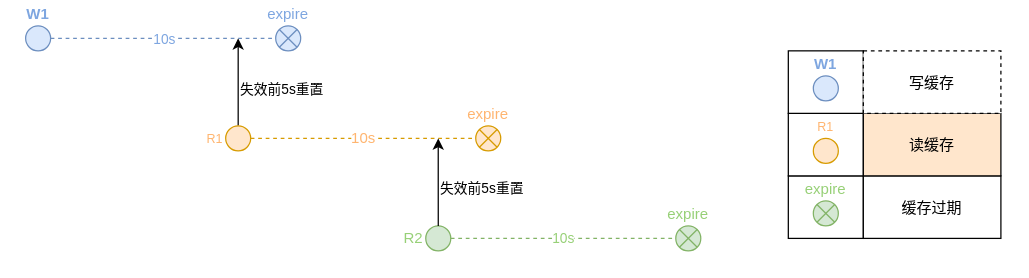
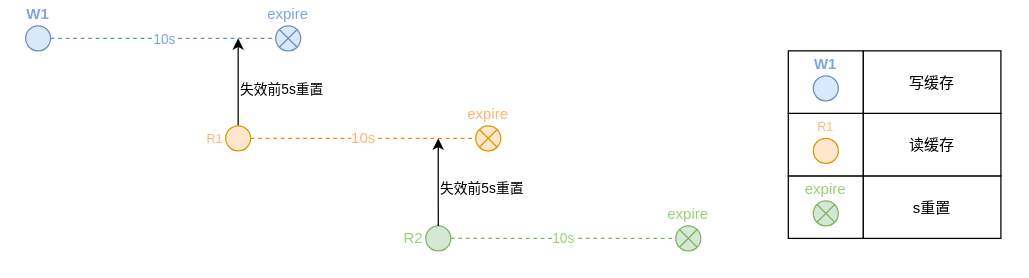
node "写缓存": style dashed -> solid
node "读缓存": fillcolor #ffe6cc -> #ffffff
node "缓存过期": label "缓存过期" -> "s重置"
